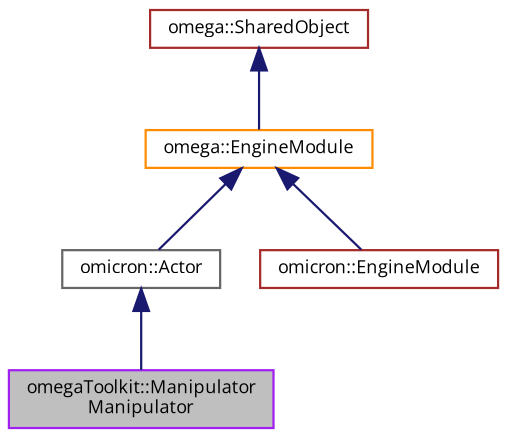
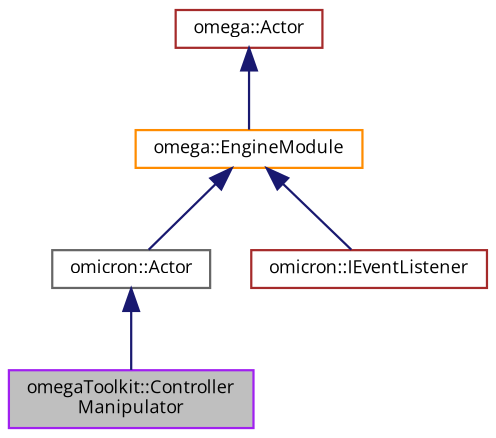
node "omega::SharedObject": label "omega::SharedObject" -> "omega::Actor"
node "omicron::EngineModule": label "omicron::EngineModule" -> "omicron::IEventListener"
node "omegaToolkit::Manipulator Manipulator": label "omegaToolkit::Manipulator Manipulator" -> "omegaToolkit::Controller Manipulator"
